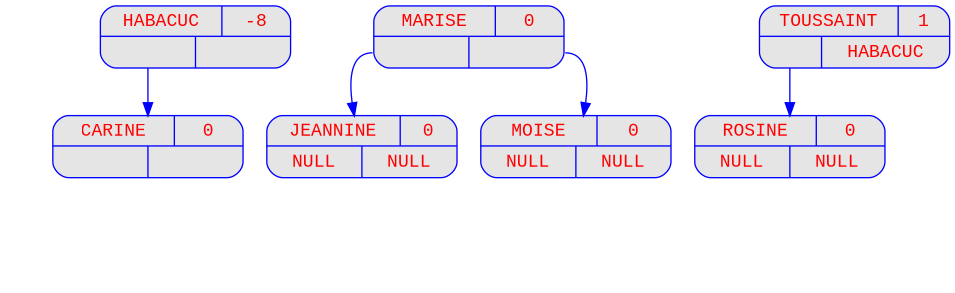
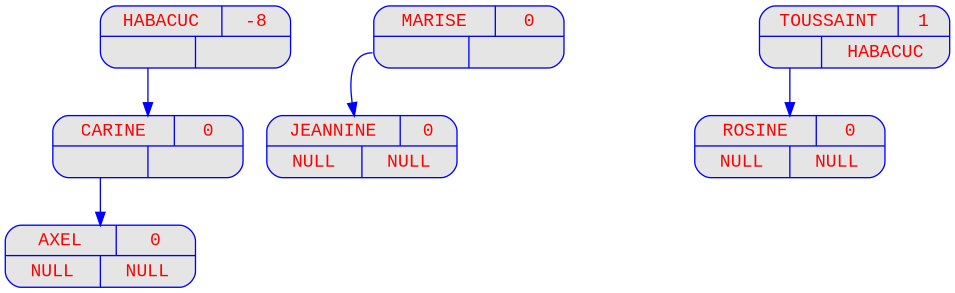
node "MOISE": removed
node "AXEL": added
